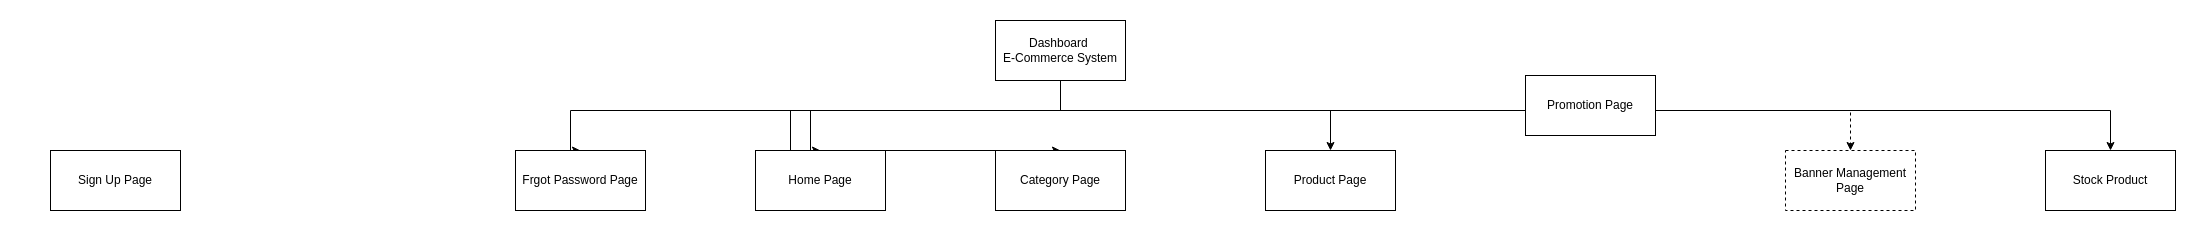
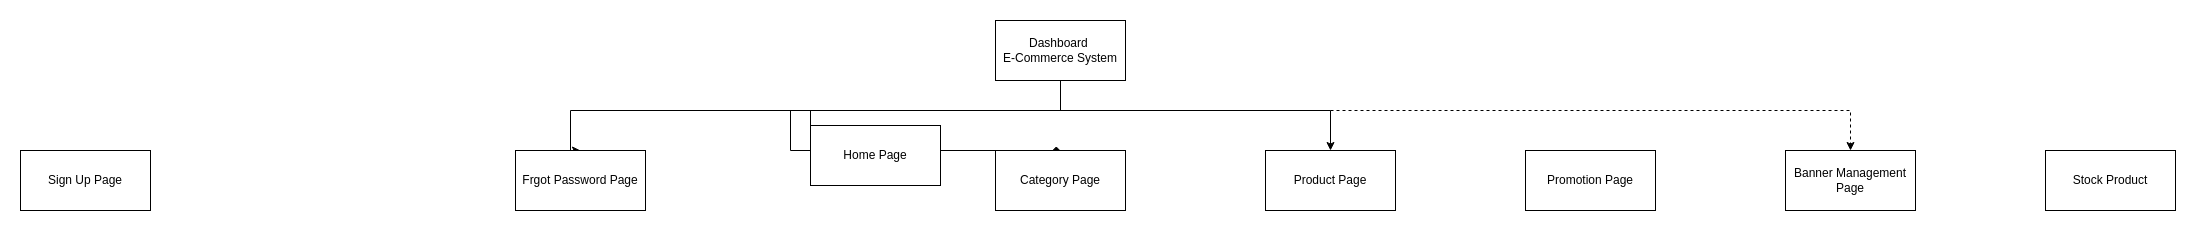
node "Promotion Page": moved (1591, 106) -> (1591, 181)
edge "Dashboard E-Commerce System" -> "Stock Product": removed
edge "Dashboard E-Commerce System" -> "Category Page": arrowhead classic -> diamond
node "Sign Up Page": moved (116, 181) -> (86, 181)
node "Home Page": moved (821, 181) -> (876, 156)
node "Banner Management Page": style dashed -> solid
